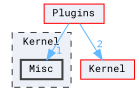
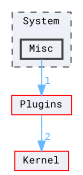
edge "Plugins" -> "Misc": reversed
cluster "Kernel": label "Kernel" -> "System"
